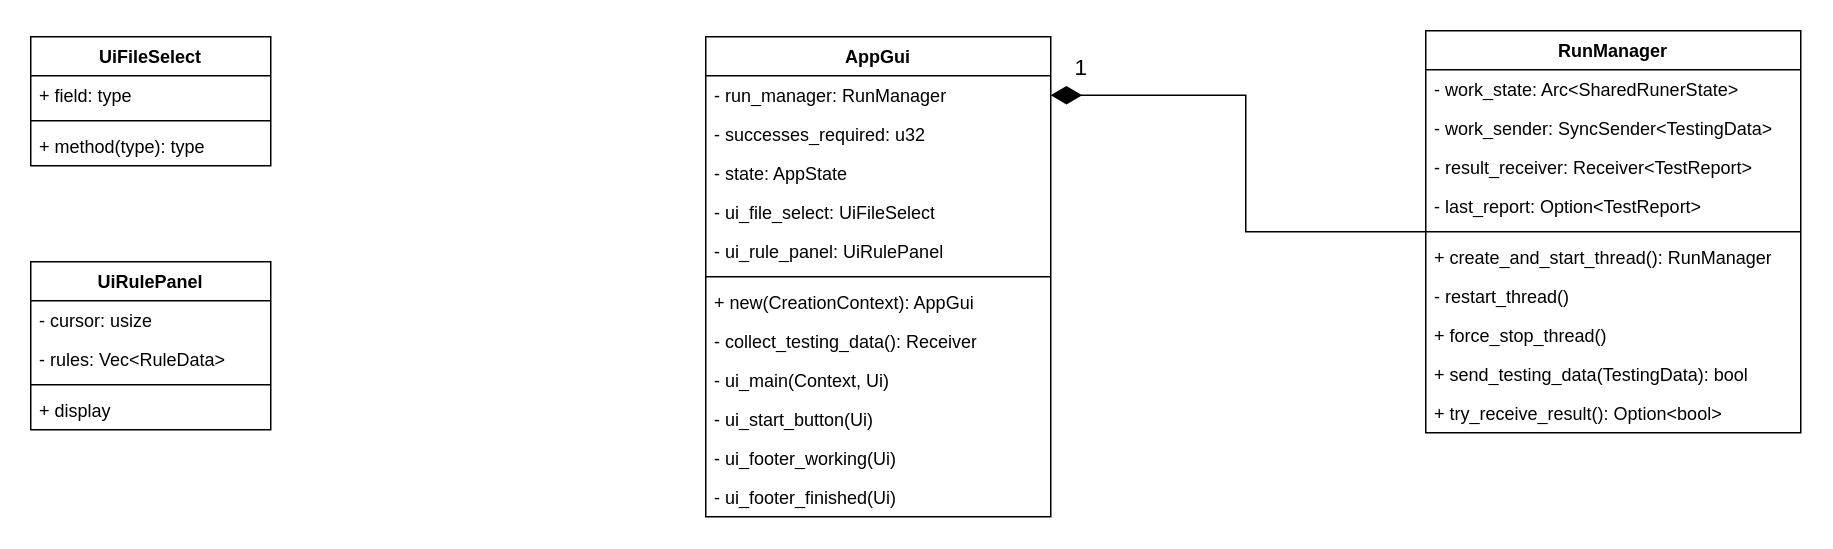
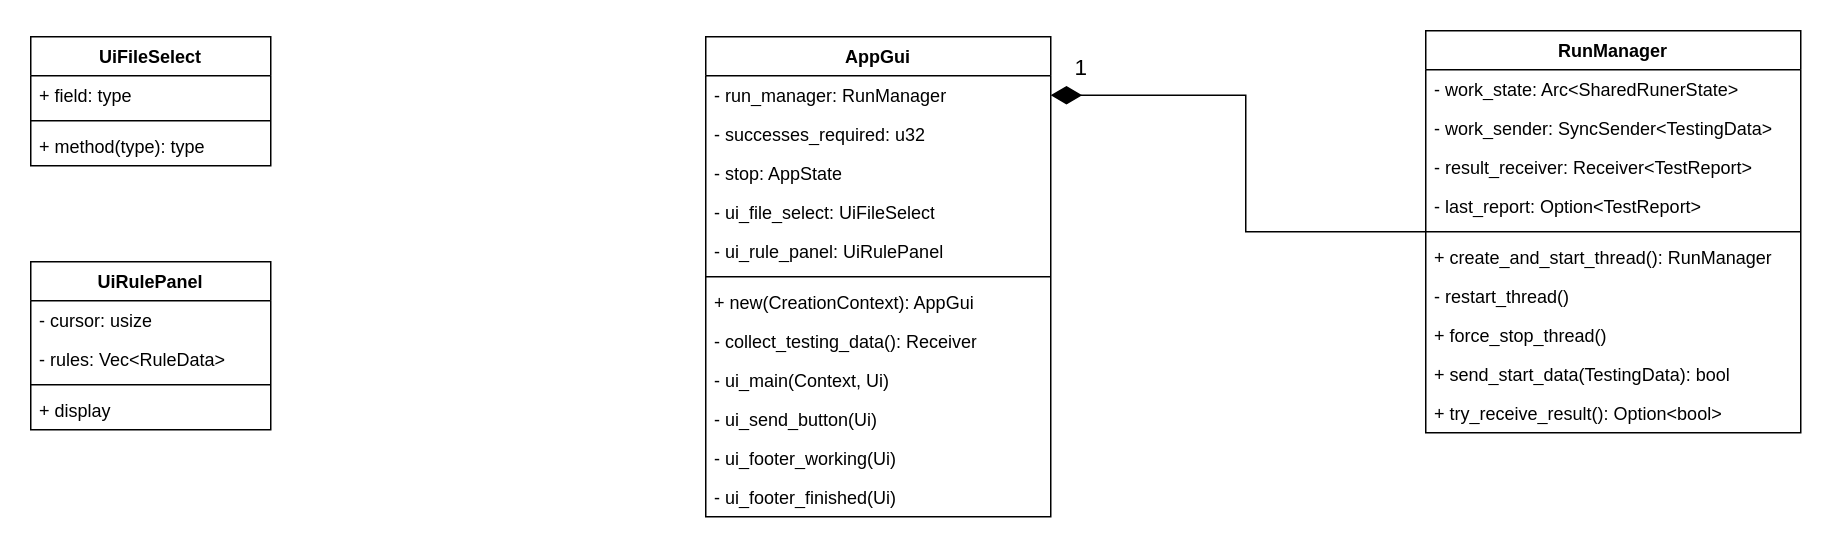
node "- state: AppState": label "- state: AppState" -> "- stop: AppState"
node "+ send_testing_data(TestingData): bool": label "+ send_testing_data(TestingData): bool" -> "+ send_start_data(TestingData): bool"
node "- ui_start_button(Ui)": label "- ui_start_button(Ui)" -> "- ui_send_button(Ui)"
